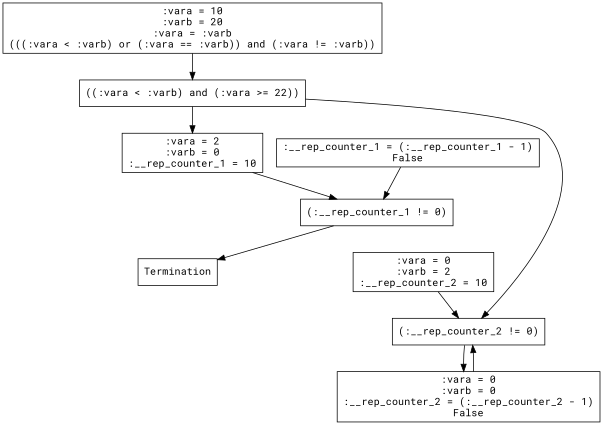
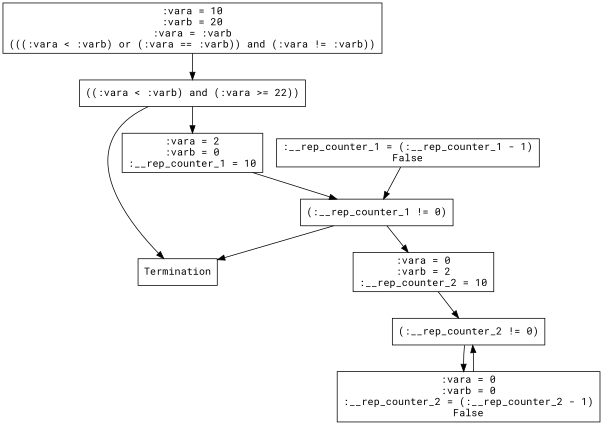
edge "((:vara < :varb) and (:vara >= 22))" -> "(:__rep_counter_2 != 0)": now "((:vara < :varb) and (:vara >= 22))" -> "Termination"
edge "(:__rep_counter_1 != 0)" -> ":vara = 0 :varb = 2 :__rep_counter_2 = 10": added
